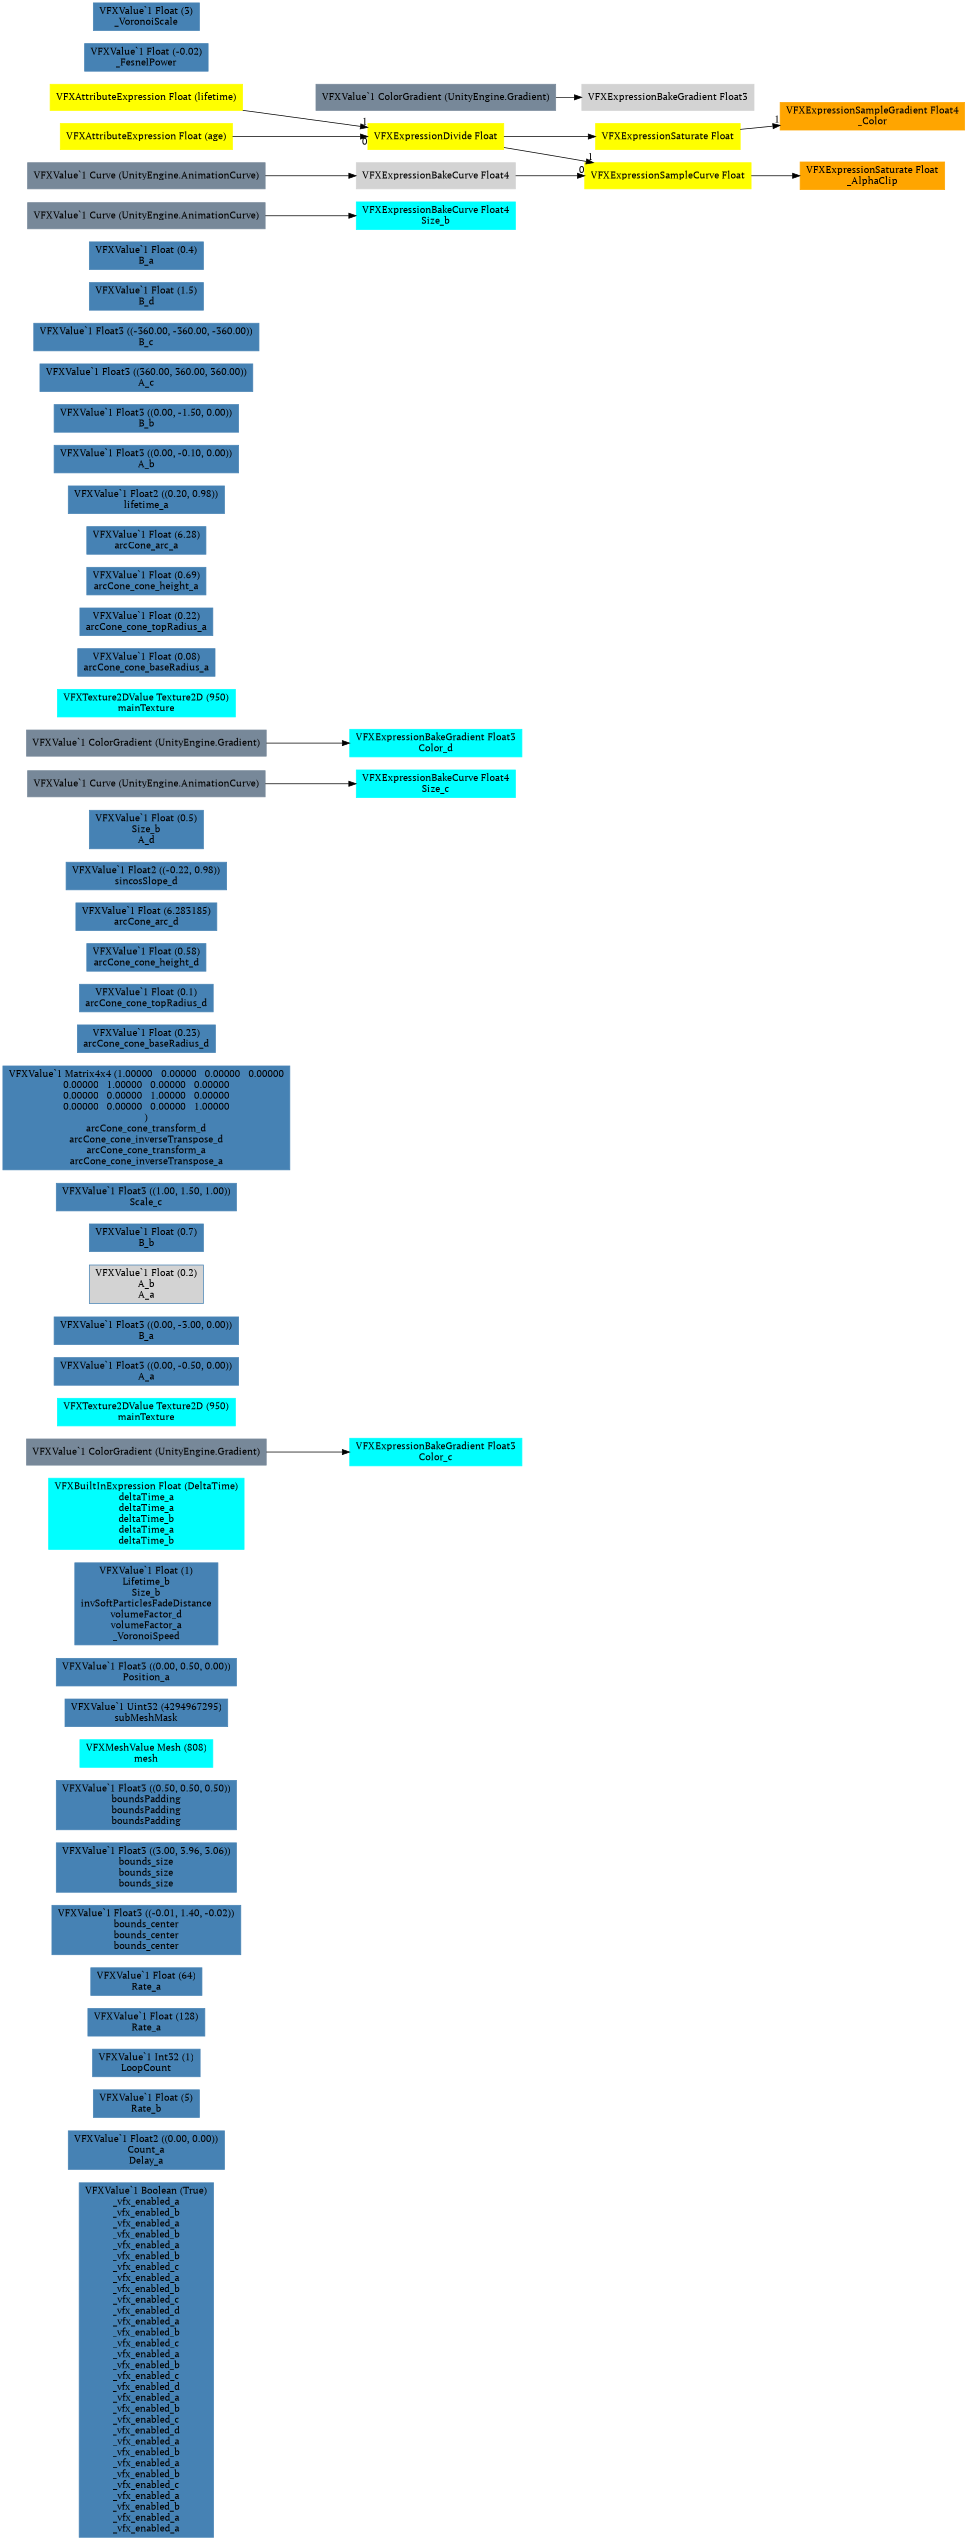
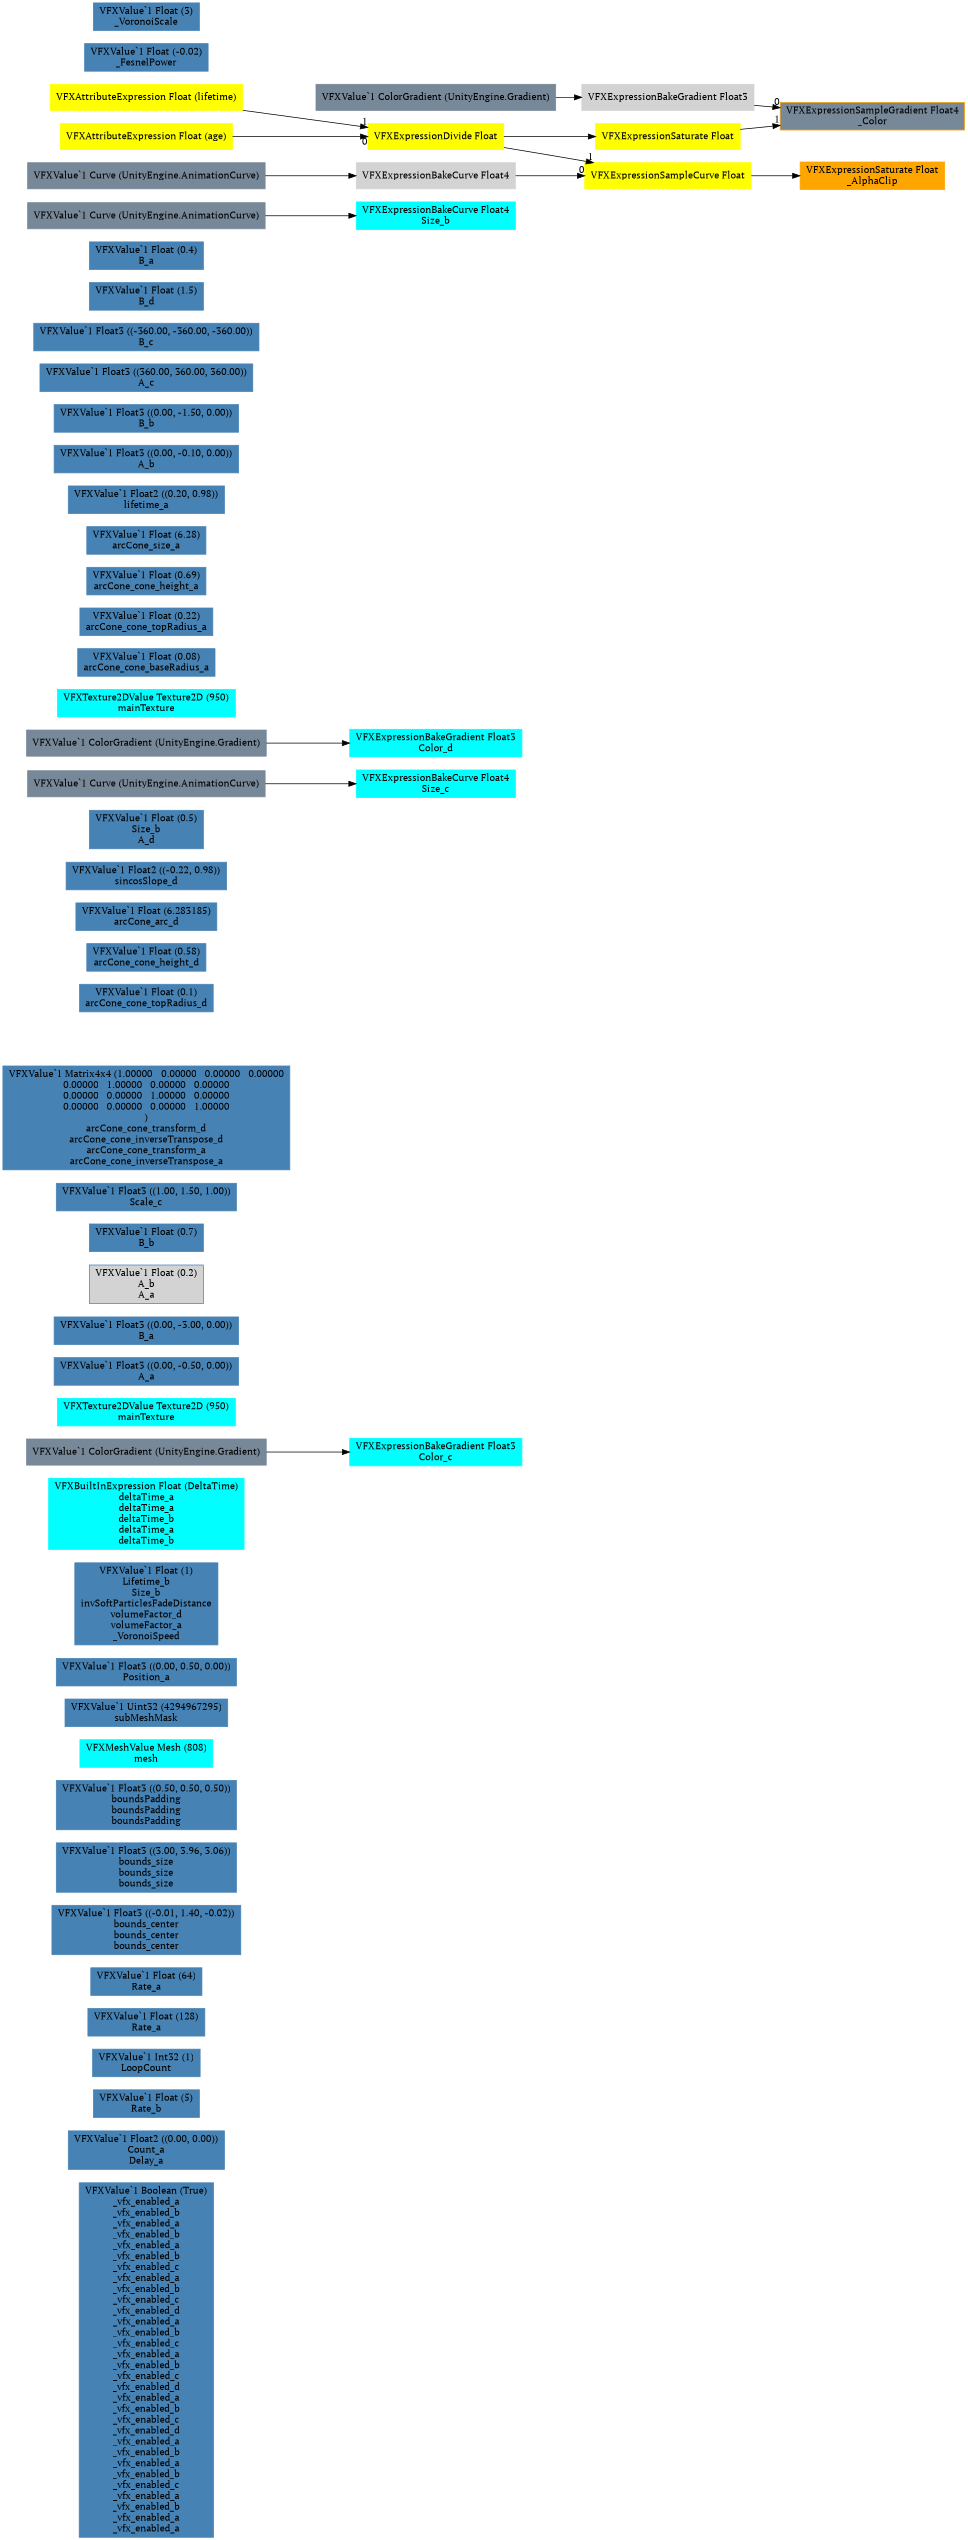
edge "VFXExpressionBakeGradient Float3" -> "VFXExpressionSampleGradient Float4 _Color": added
node "VFXExpressionSampleGradient Float4 _Color": fillcolor orange -> lightslategray
node "VFXValue`1 Float (6.28) arcCone_arc_a": label "VFXValue`1 Float (6.28) arcCone_arc_a" -> "VFXValue`1 Float (6.28) arcCone_size_a"
node "VFXValue`1 Float (0.23) arcCone_cone_baseRadius_d": removed
